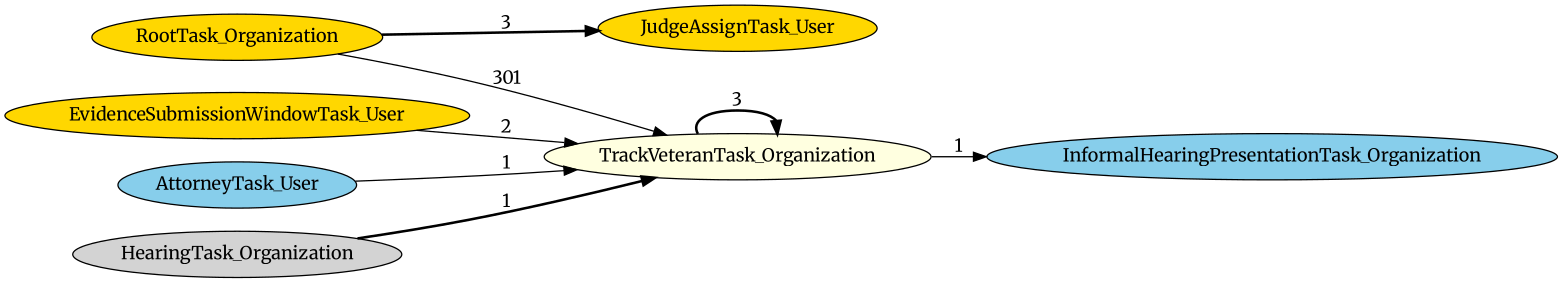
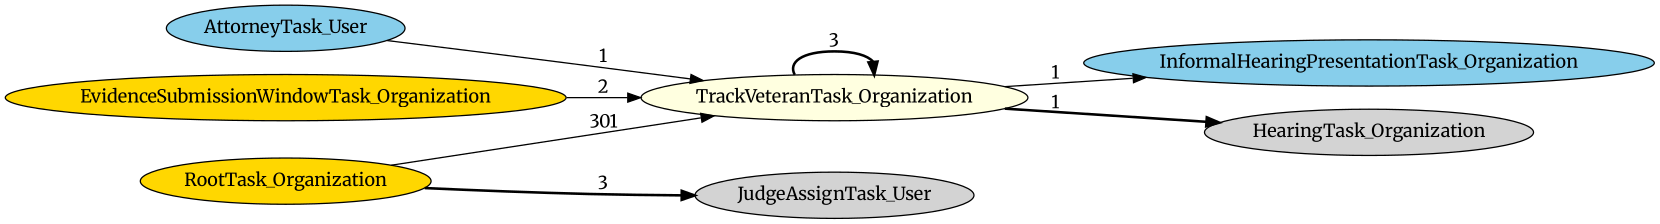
node "JudgeAssignTask_User": fillcolor gold -> lightgrey
node "EvidenceSubmissionWindowTask_User": label "EvidenceSubmissionWindowTask_User" -> "EvidenceSubmissionWindowTask_Organization"
edge "HearingTask_Organization" -> "TrackVeteranTask_Organization": reversed
